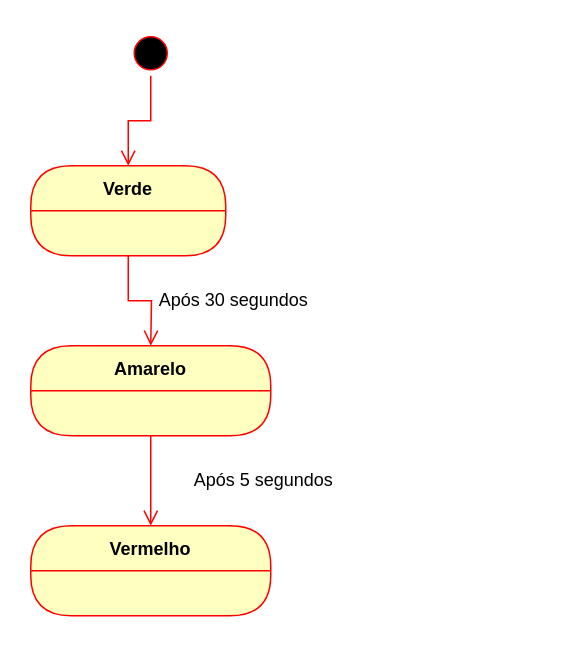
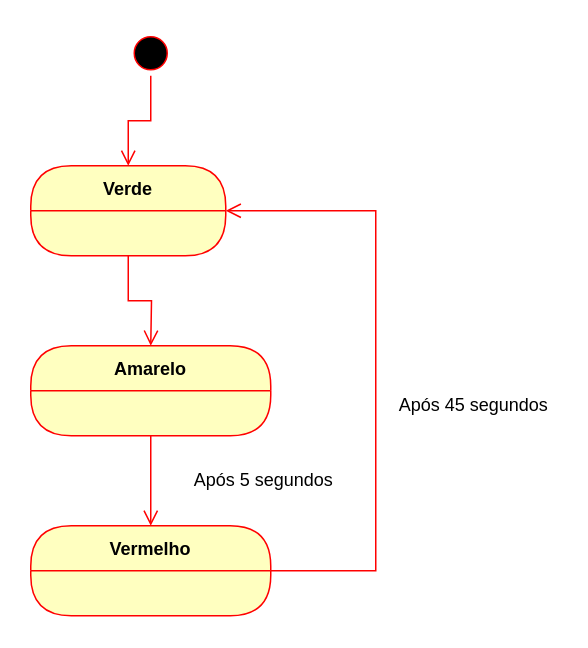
node "Após 30 segundos": removed
edge "Vermelho" -> "Verde": added
node "Após 45 segundos": added
